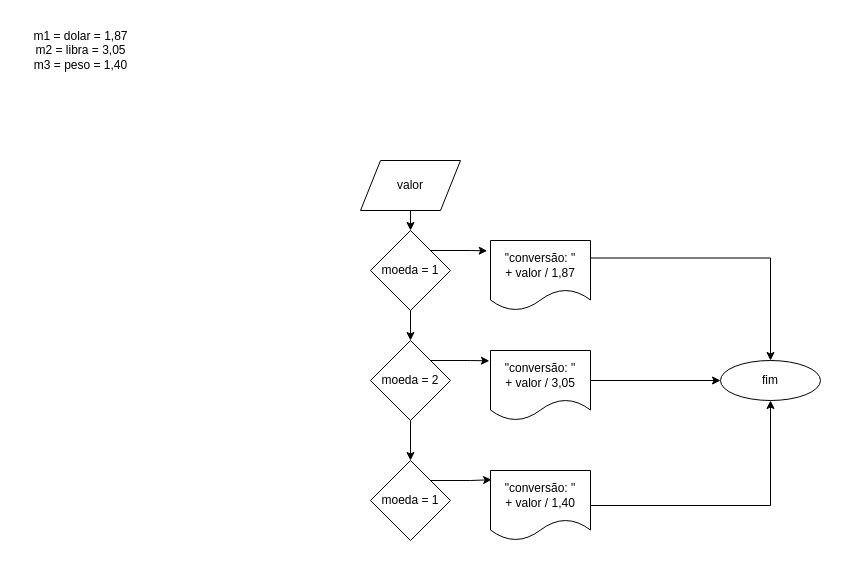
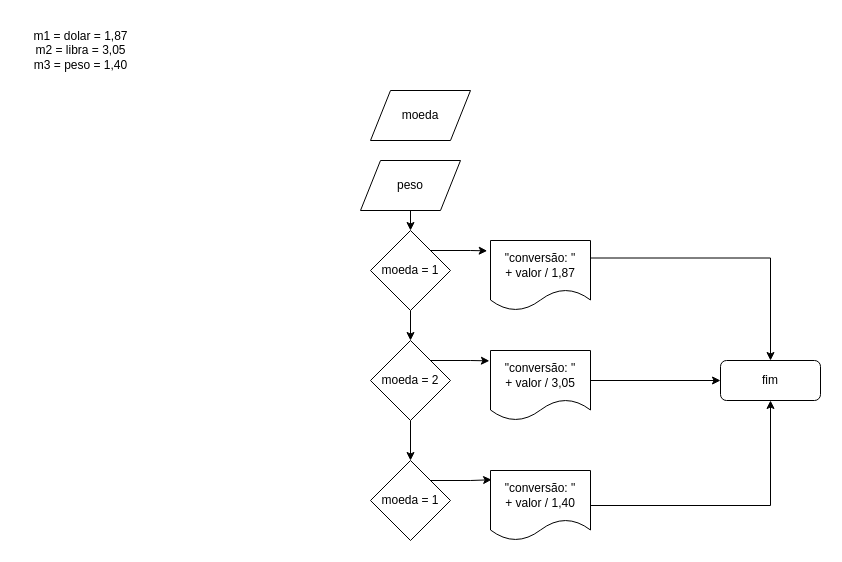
node "moeda": added
node "valor": label "valor" -> "peso"
node "fim": shape ellipse -> rounded rectangle
